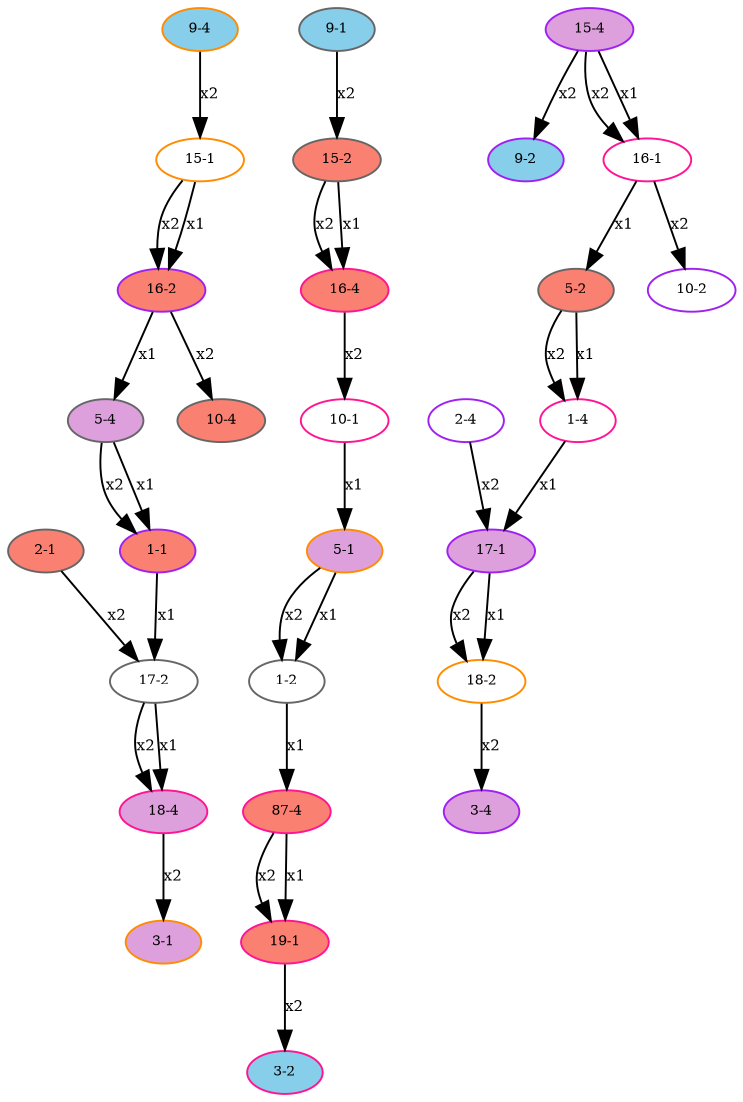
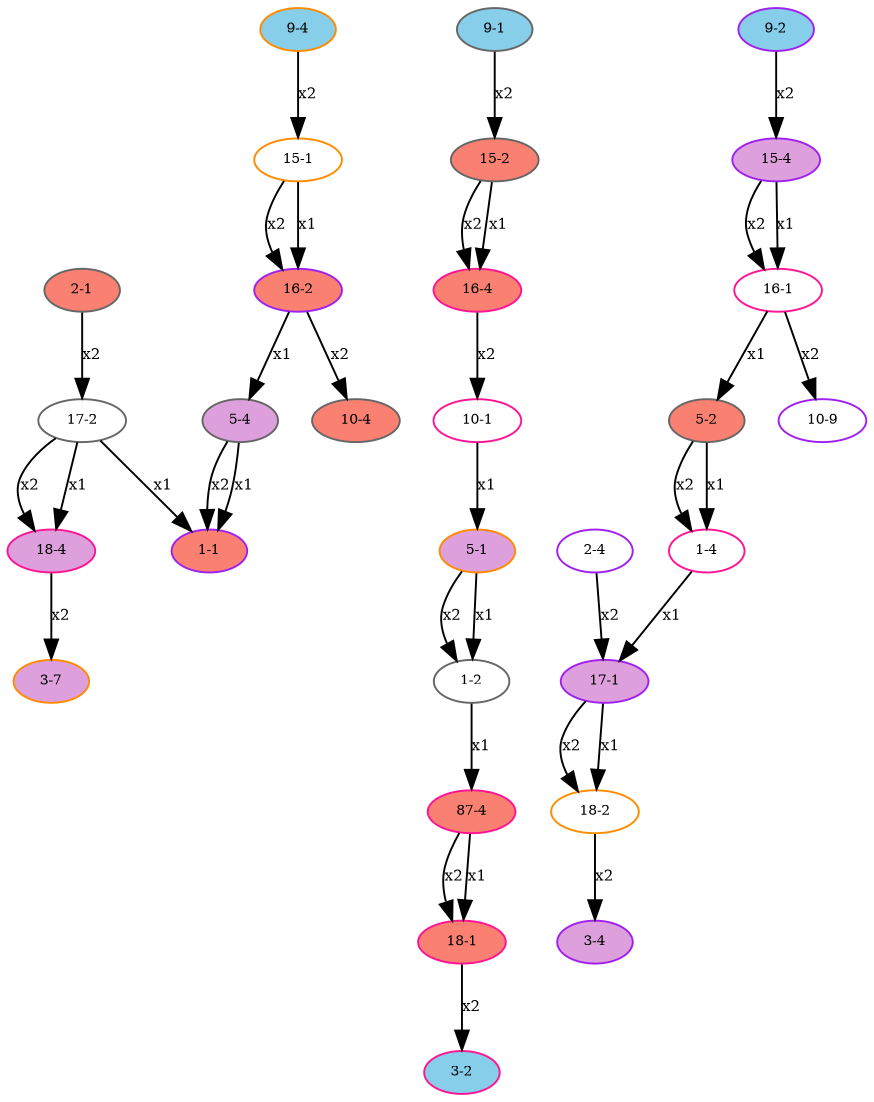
edge "15-4" -> "9-2": reversed
node "10-2": label "10-2" -> "10-9"
edge "1-1" -> "17-2": reversed
node "3-1": label "3-1" -> "3-7"
node "19-1": label "19-1" -> "18-1"
